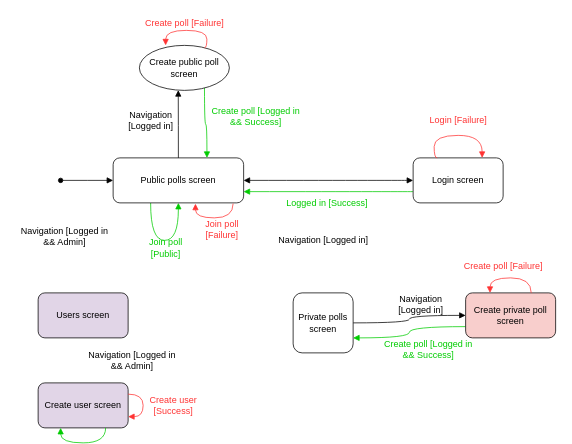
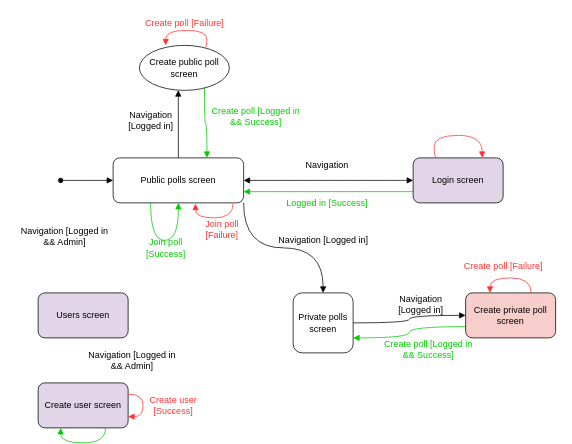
node "Login [Failure]": removed
node "Navigation": added
node "Login screen": fillcolor #ffffff -> #e1d5e7
node "Join poll [Public]": label "Join poll [Public]" -> "Join poll [Success]"
edge "Public polls screen" -> "Private polls screen": added
